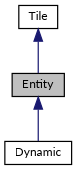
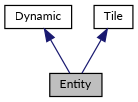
edge "Dynamic" -> "Entity": reversed
